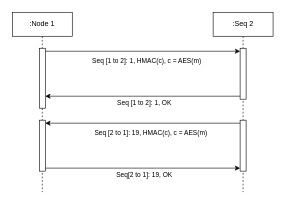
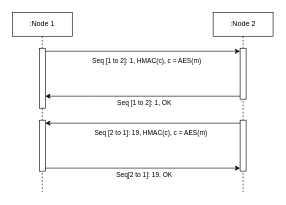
node ":Seq 2": label ":Seq 2" -> ":Node 2"
